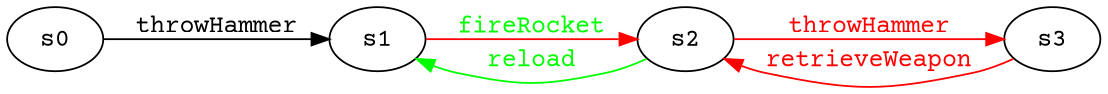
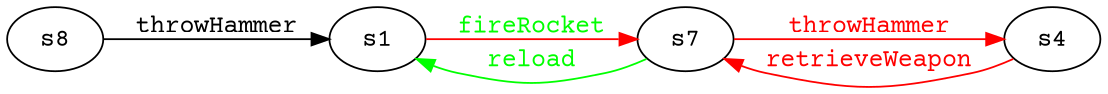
node "s0": label "s0" -> "s8"
node "s2": label "s2" -> "s7"
node "s3": label "s3" -> "s4"
